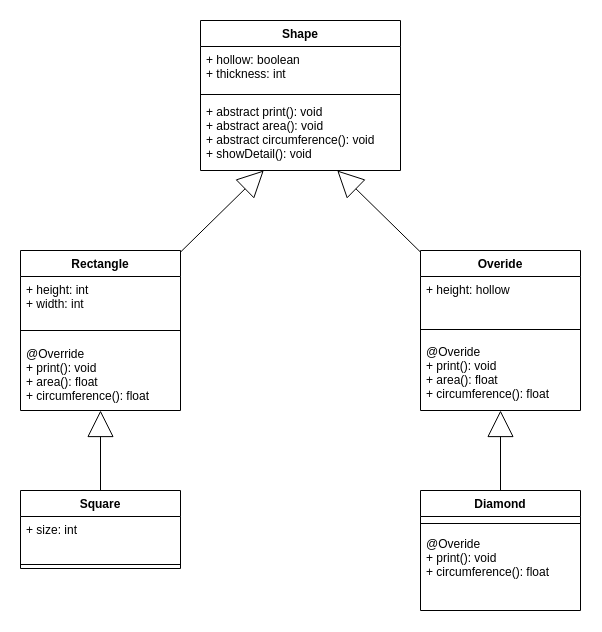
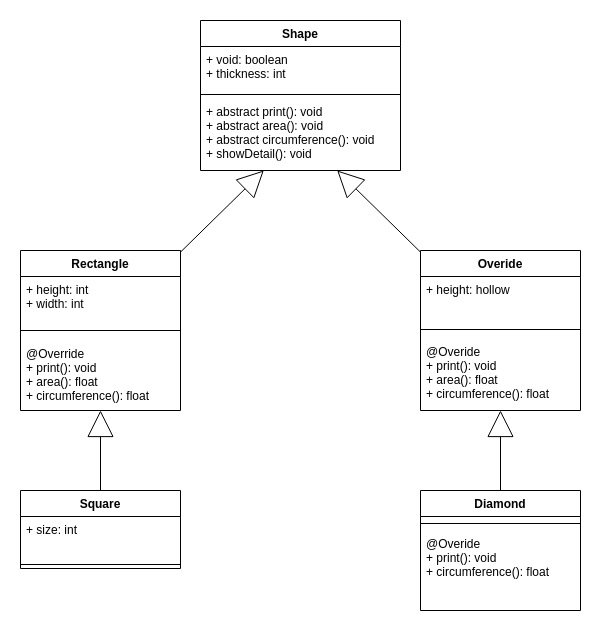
node "+ hollow: boolean + thickness: int": label "+ hollow: boolean + thickness: int" -> "+ void: boolean + thickness: int"
